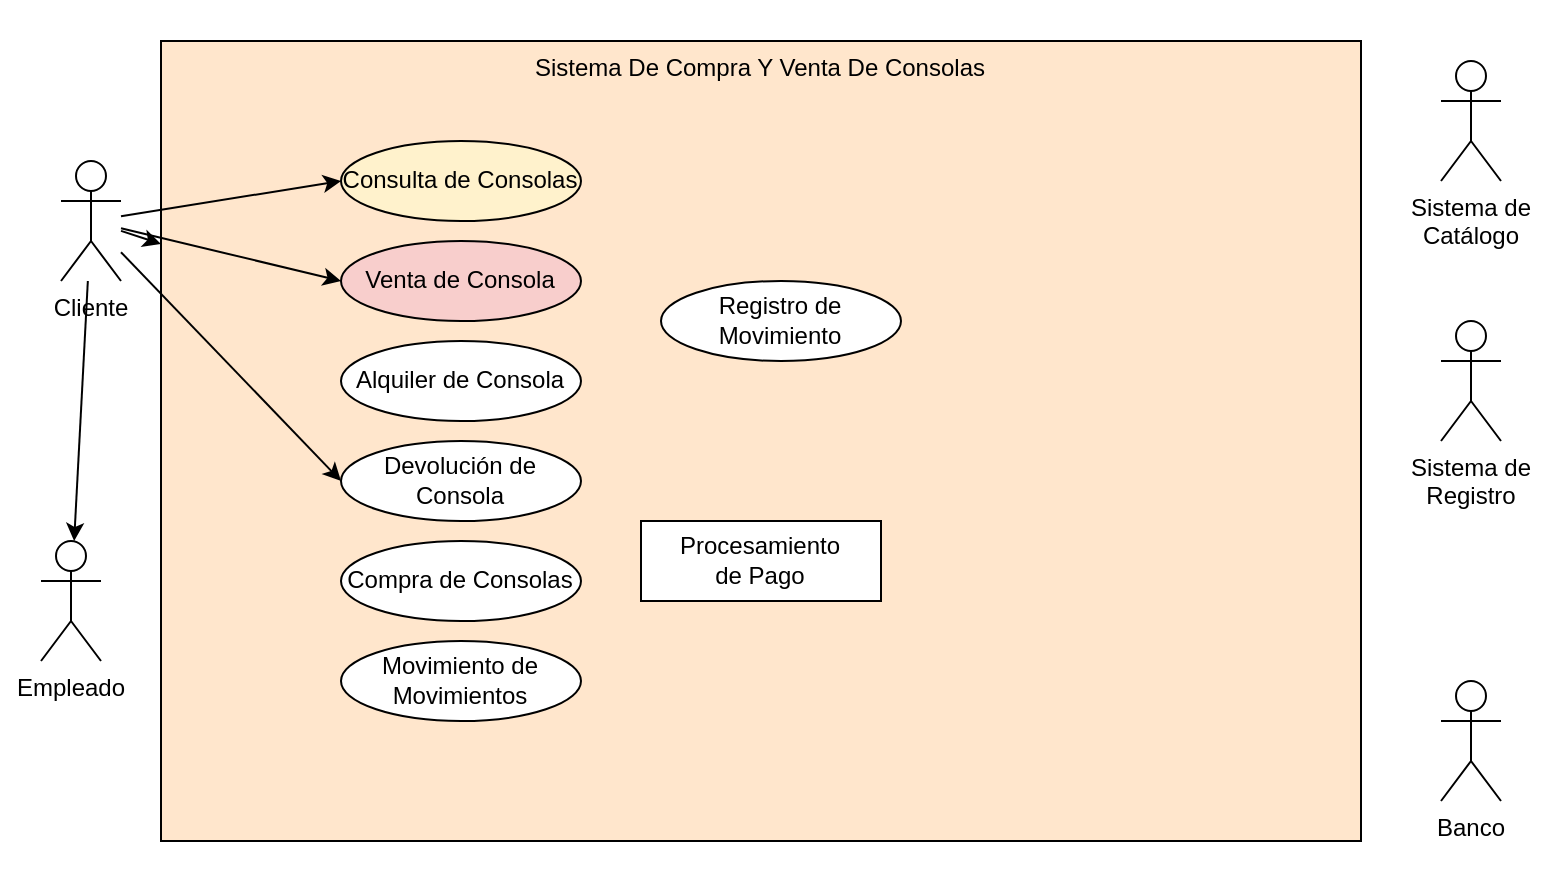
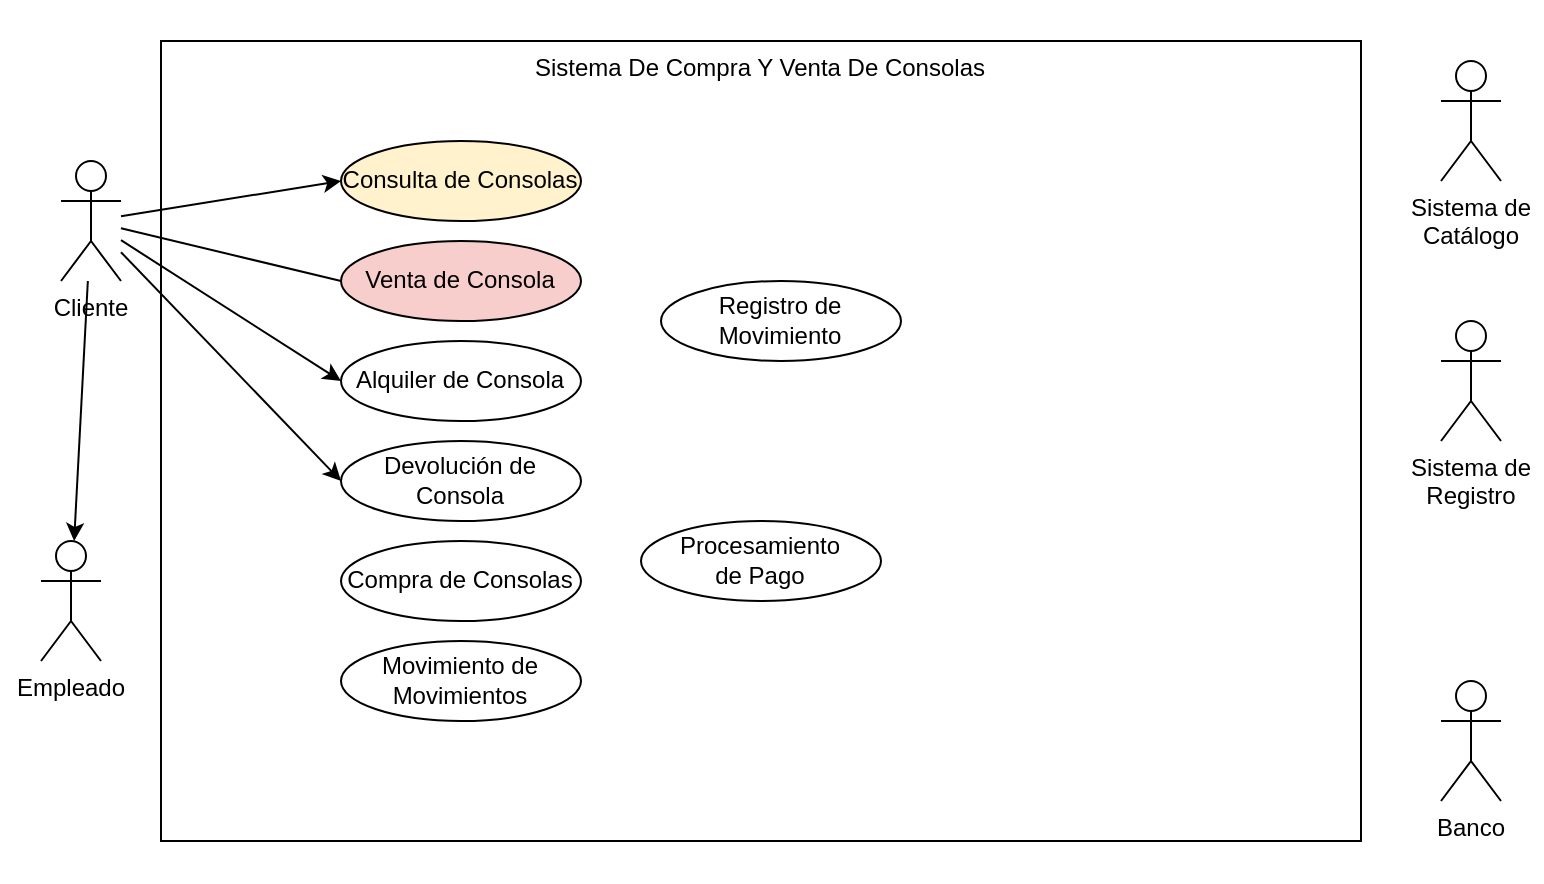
edge "Cliente" -> "Sistema De Compra Y Venta De Consolas": now "Cliente" -> "Alquiler de Consola"
edge "Cliente" -> "Venta de Consola": arrowhead classic -> none
node "Sistema De Compra Y Venta De Consolas": fillcolor #ffe6cc -> #ffffff
node "Procesamiento de Pago": shape rectangle -> ellipse
